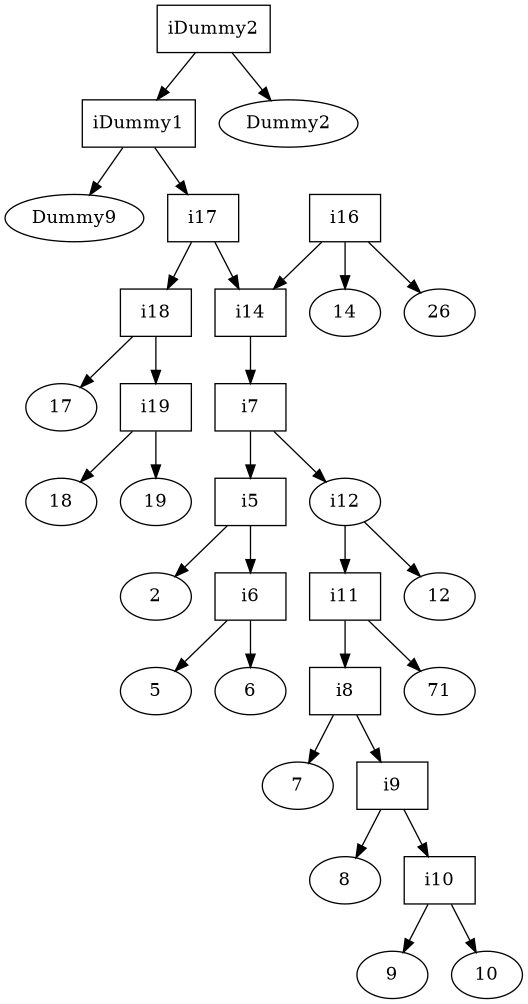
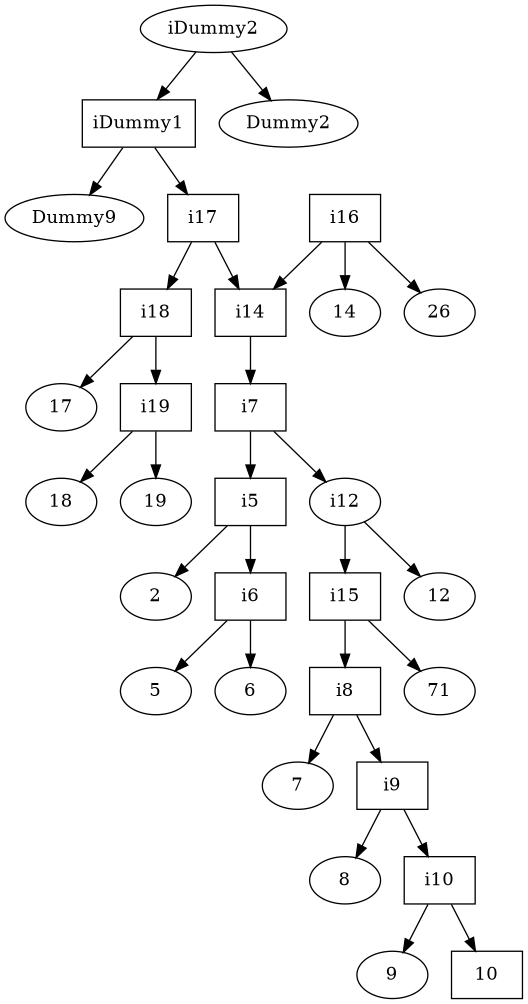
node "iDummy2": shape box -> ellipse
node "i11": label "i11" -> "i15"
node "10": shape ellipse -> box
